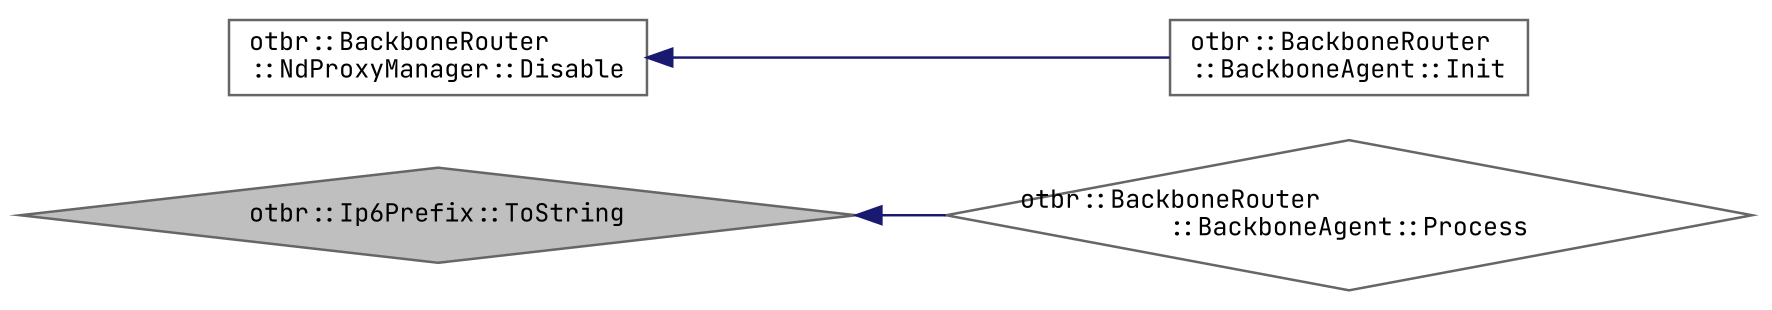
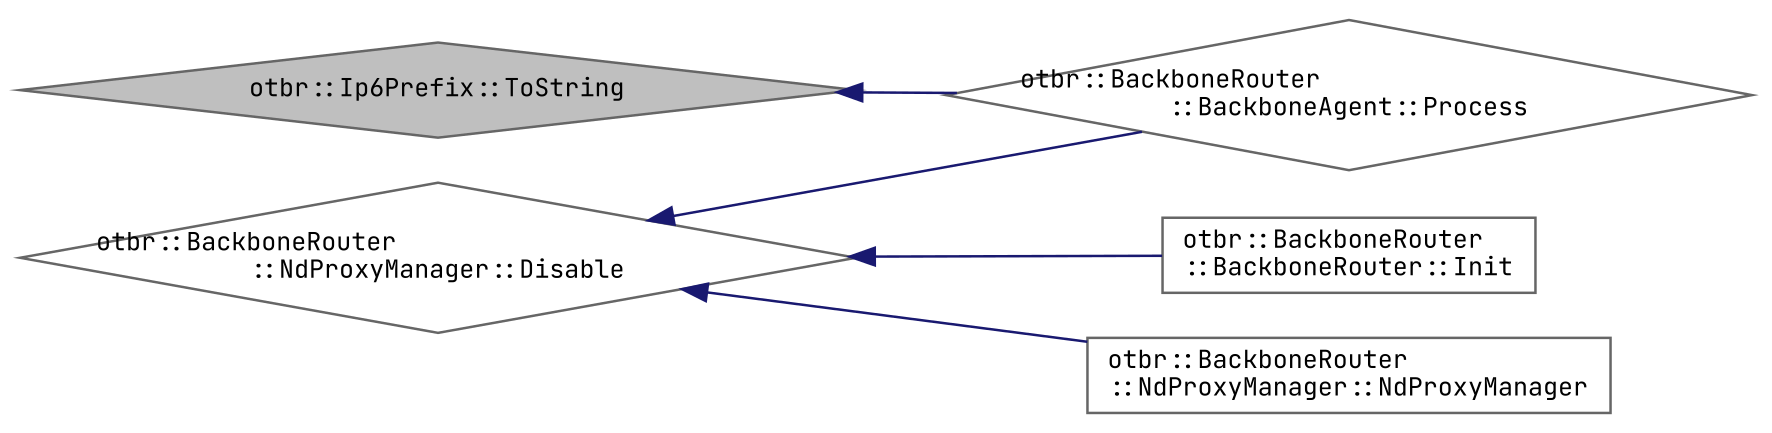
node "otbr::BackboneRouter ::NdProxyManager::Disable": shape box -> diamond
node "otbr::BackboneRouter ::BackboneAgent::Init": label "otbr::BackboneRouter ::BackboneAgent::Init" -> "otbr::BackboneRouter ::BackboneRouter::Init"
edge "otbr::BackboneRouter ::BackboneAgent::Process" -> "otbr::BackboneRouter ::NdProxyManager::Disable": added
node "otbr::BackboneRouter ::NdProxyManager::NdProxyManager": added
